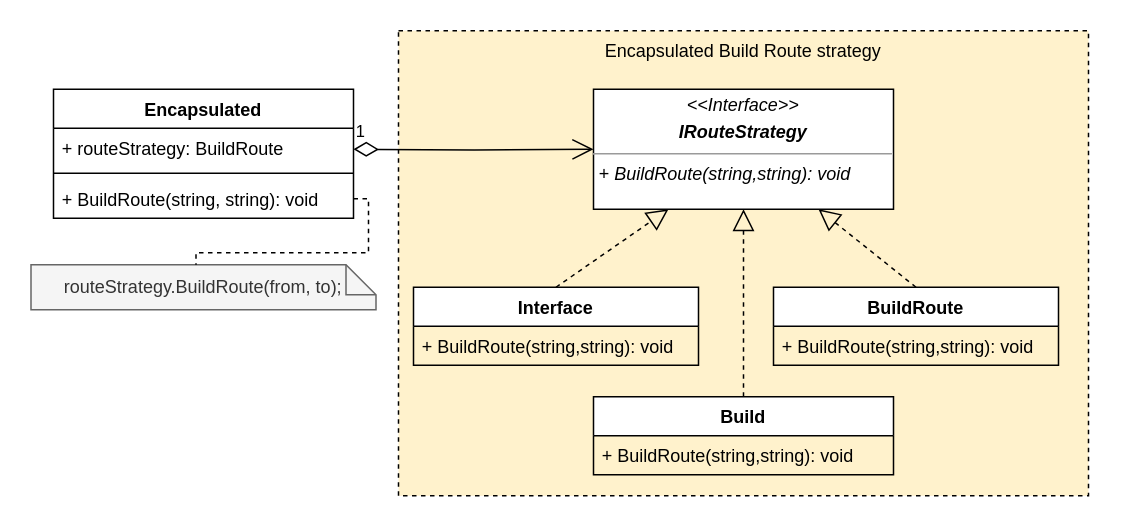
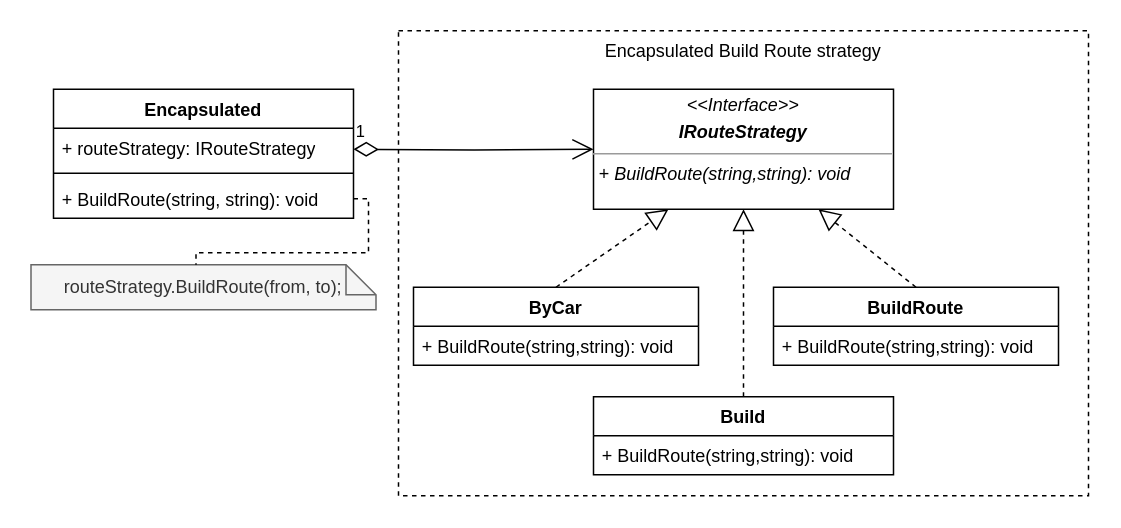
node "+ routeStrategy: BuildRoute": label "+ routeStrategy: BuildRoute" -> "+ routeStrategy: IRouteStrategy"
node "Encapsulated Build Route strategy": fillcolor #fff2cc -> #ffffff
node "Interface": label "Interface" -> "ByCar"
